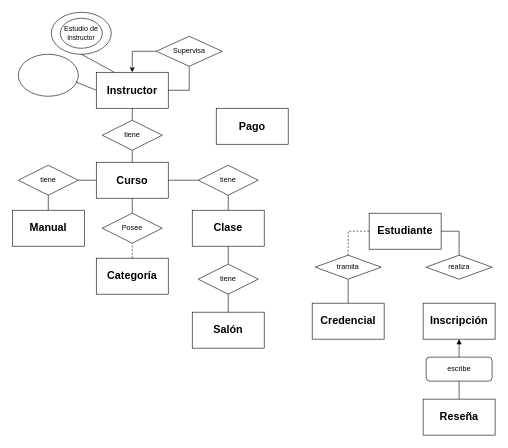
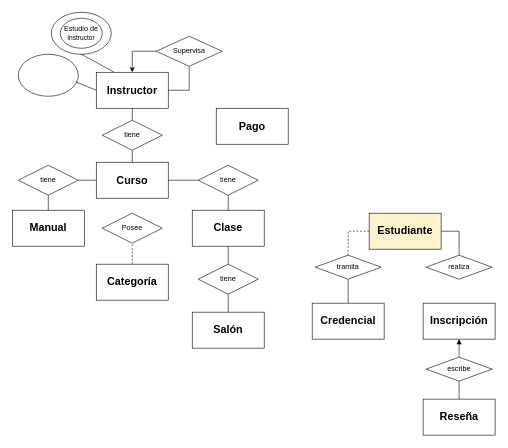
edge "Curso" -- "Posee": removed
node "Estudiante": fillcolor #ffffff -> #fff2cc
node "Categoría": moved (132, 276) -> (132, 282)
node "escribe": shape rounded rectangle -> diamond
